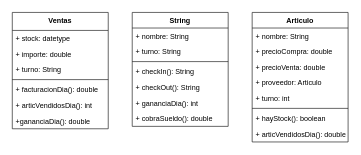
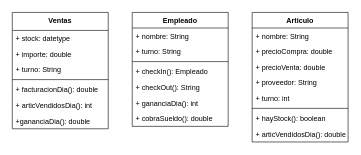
node "String": label "String" -> "Empleado"
node "+ checkIn(): String": label "+ checkIn(): String" -> "+ checkIn(): Empleado"
node "+ proveedor: Articulo": label "+ proveedor: Articulo" -> "+ proveedor: String"
